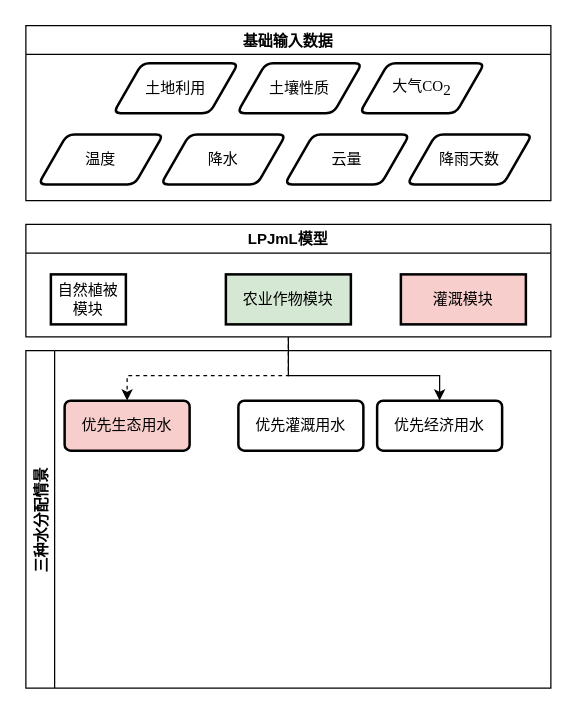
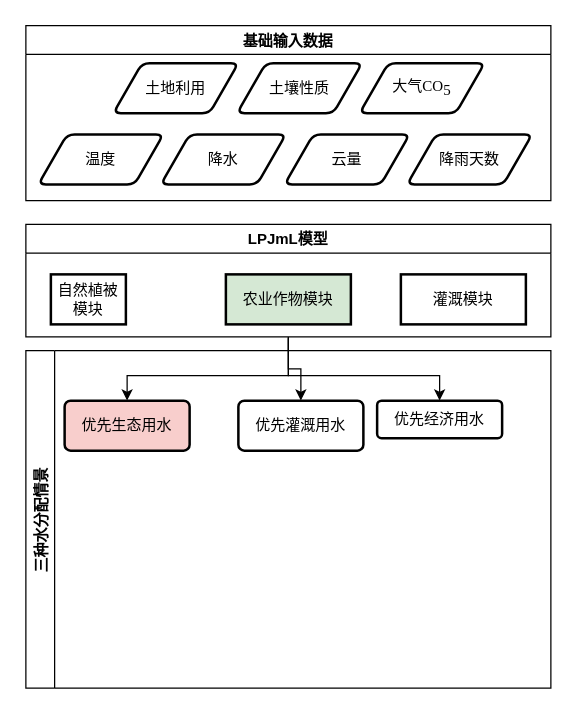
node "大气CO2": label "大气CO2" -> "大气CO5"
node "灌溉模块": fillcolor #f8cecc -> #ffffff
edge "LPJmL模型" -> "优先生态用水": style dashed -> solid
edge "LPJmL模型" -> "优先灌溉用水": added
node "优先经济用水": size 125x50 -> 125x38
